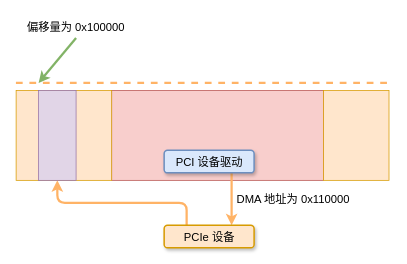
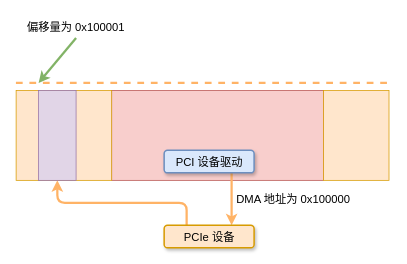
node "偏移量为 0x100000": label "偏移量为 0x100000" -> "偏移量为 0x100001"
node "DMA 地址为 0x110000": label "DMA 地址为 0x110000" -> "DMA 地址为 0x100000"
